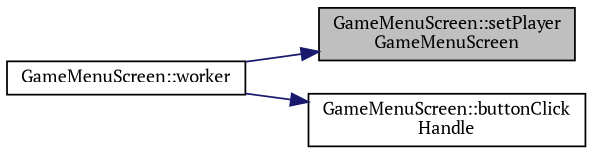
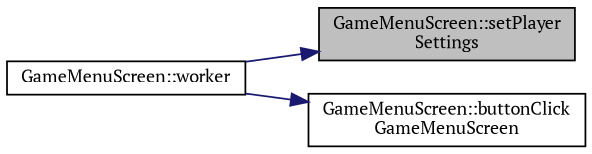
node "GameMenuScreen::setPlayer GameMenuScreen": label "GameMenuScreen::setPlayer GameMenuScreen" -> "GameMenuScreen::setPlayer Settings"
node "GameMenuScreen::buttonClick Handle": label "GameMenuScreen::buttonClick Handle" -> "GameMenuScreen::buttonClick GameMenuScreen"
